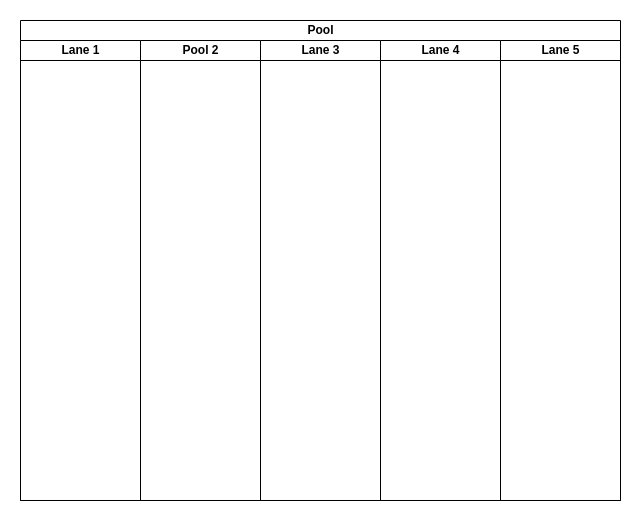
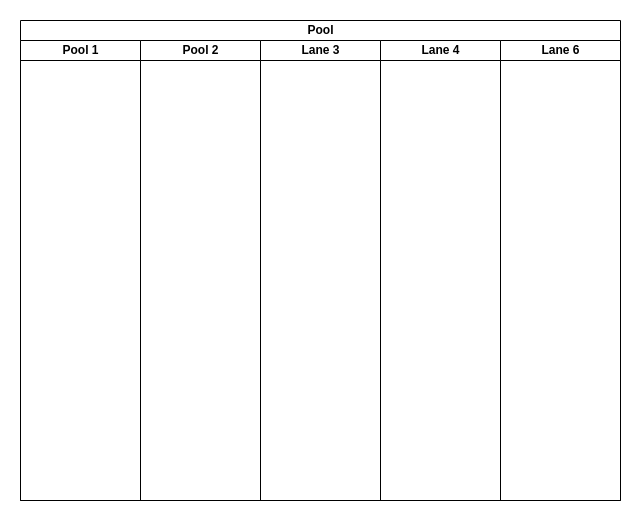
node "Lane 1": label "Lane 1" -> "Pool 1"
node "Lane 5": label "Lane 5" -> "Lane 6"
